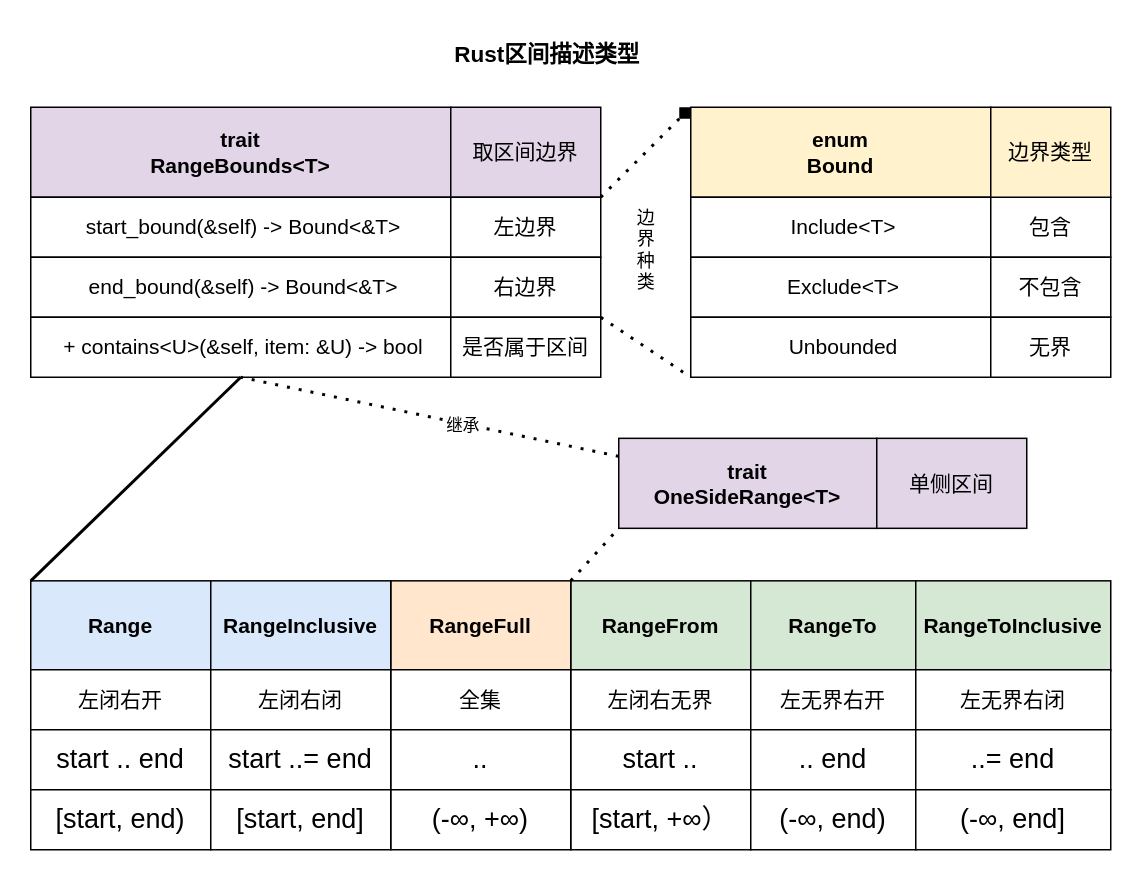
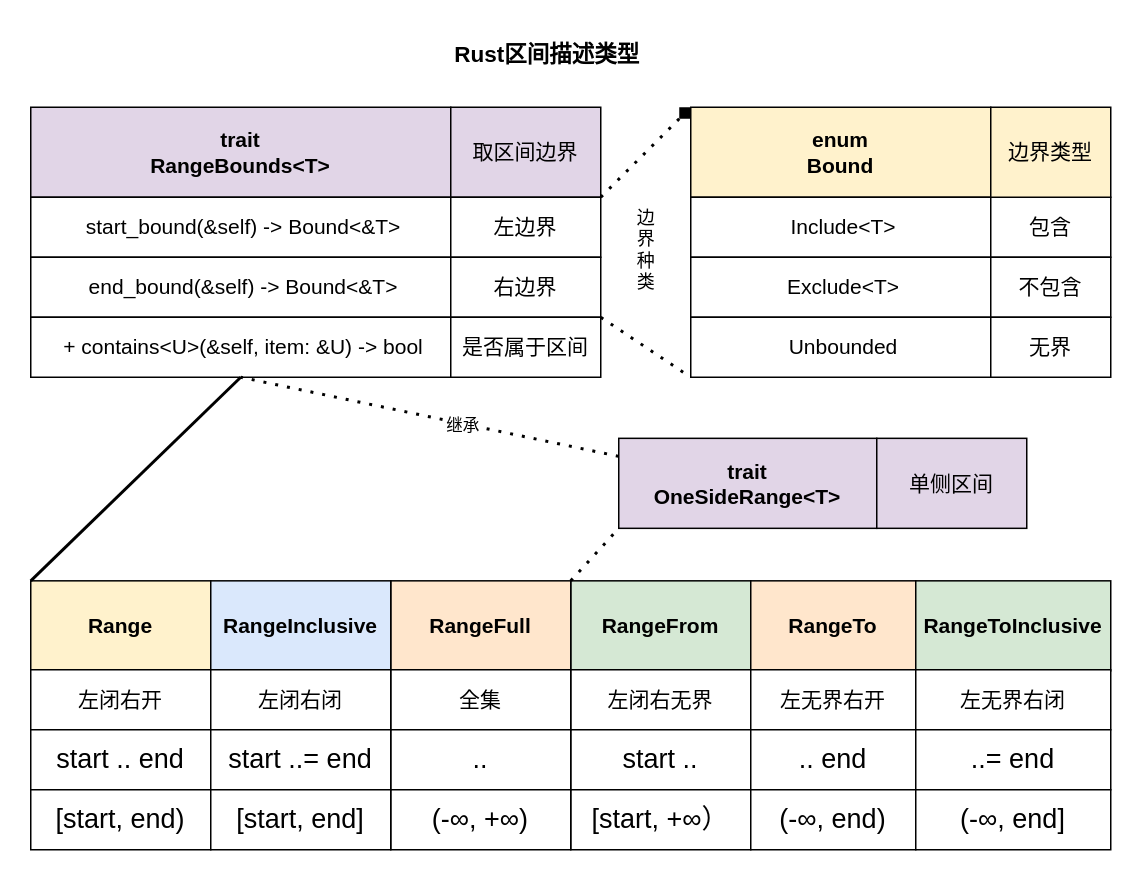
node "Range": fillcolor #dae8fc -> #fff2cc
node "RangeTo": fillcolor #d5e8d4 -> #ffe6cc
